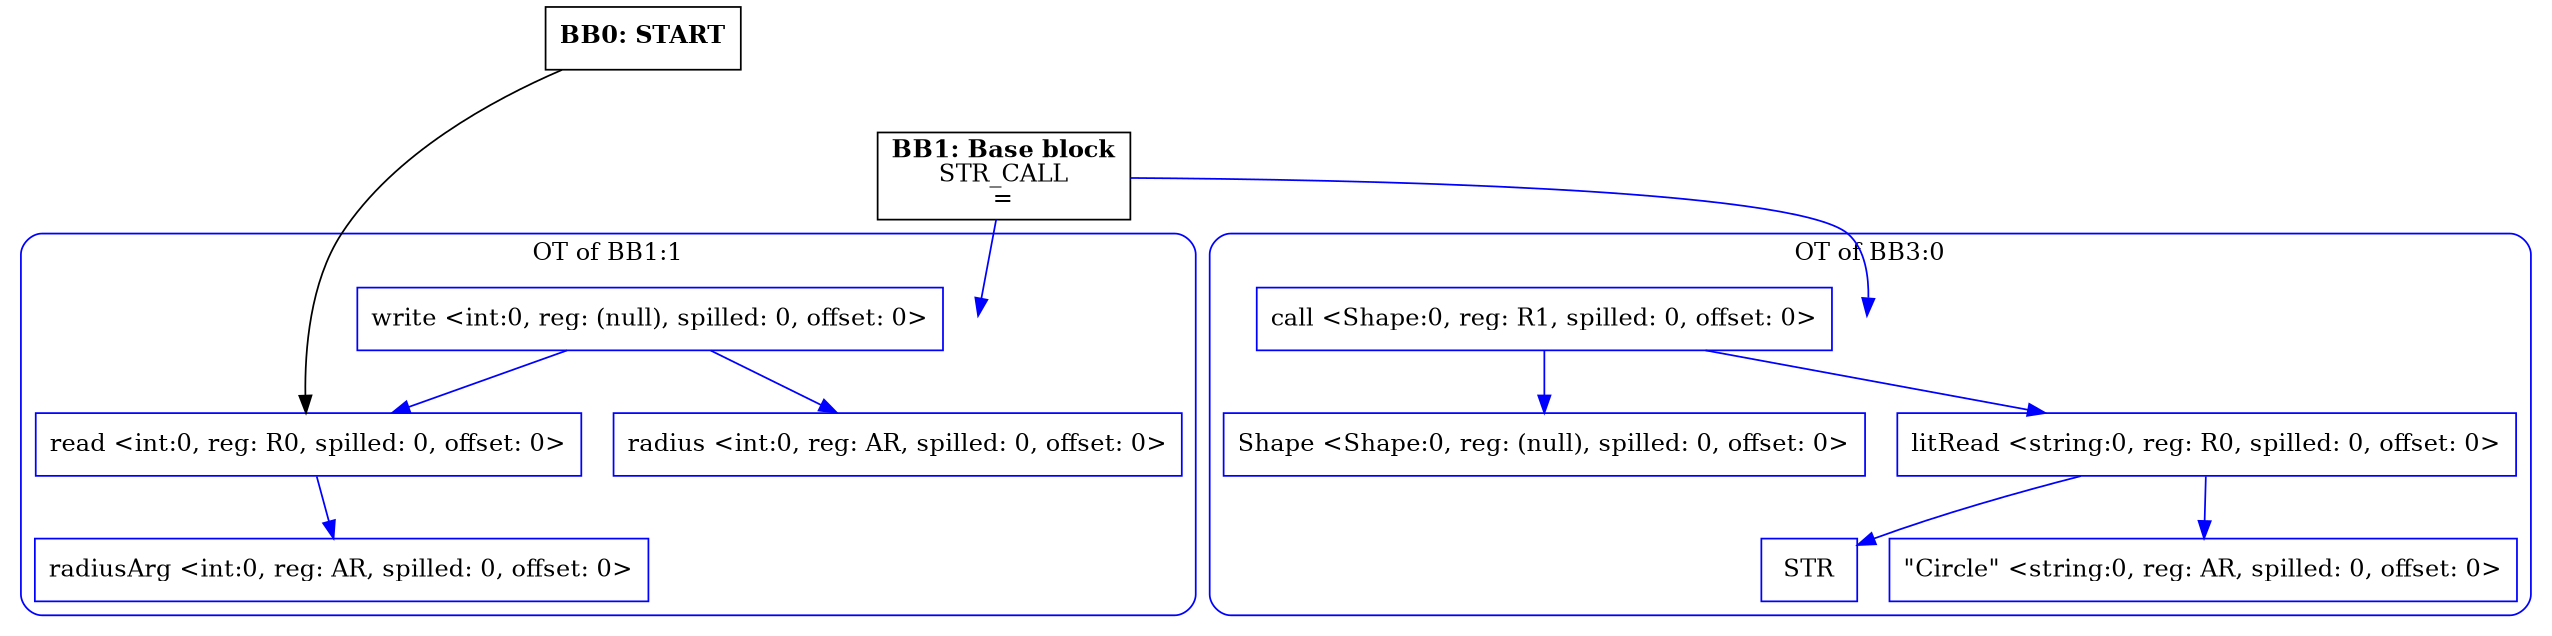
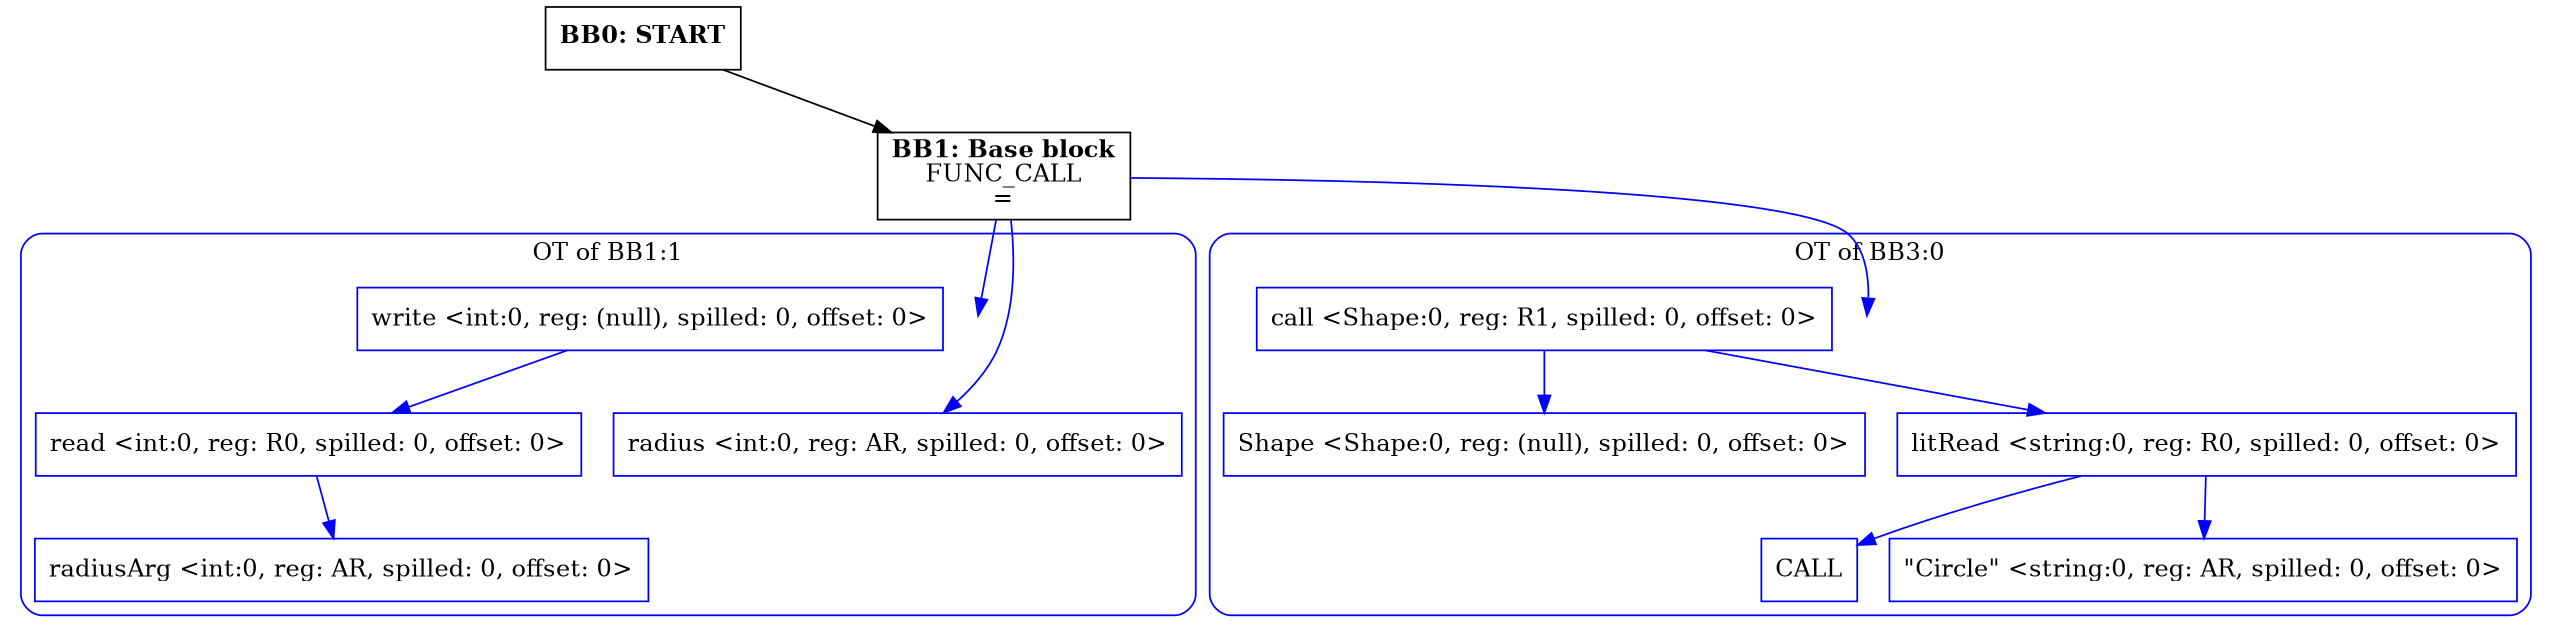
node "BB1: Base block": text "STR_CALL" -> "FUNC_CALL"
edge "BB0: START" -> "read <int:0, reg: R0, spilled: 0, offset: 0>": now "BB0: START" -> "BB1: Base block"
edge "write <int:0, reg: (null), spilled: 0, offset: 0>" -> "radius <int:0, reg: AR, spilled: 0, offset: 0>": now "BB1: Base block" -> "radius <int:0, reg: AR, spilled: 0, offset: 0>"
node "STR": label "STR" -> "CALL"
